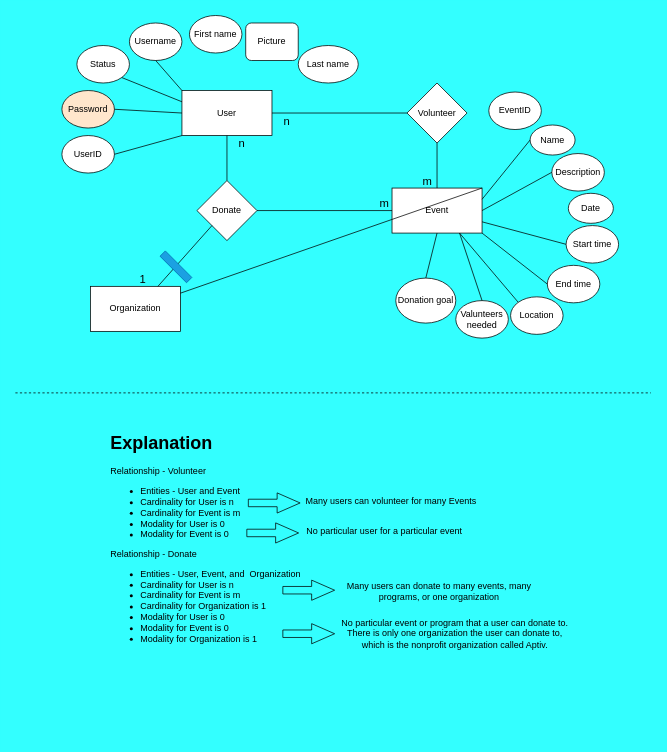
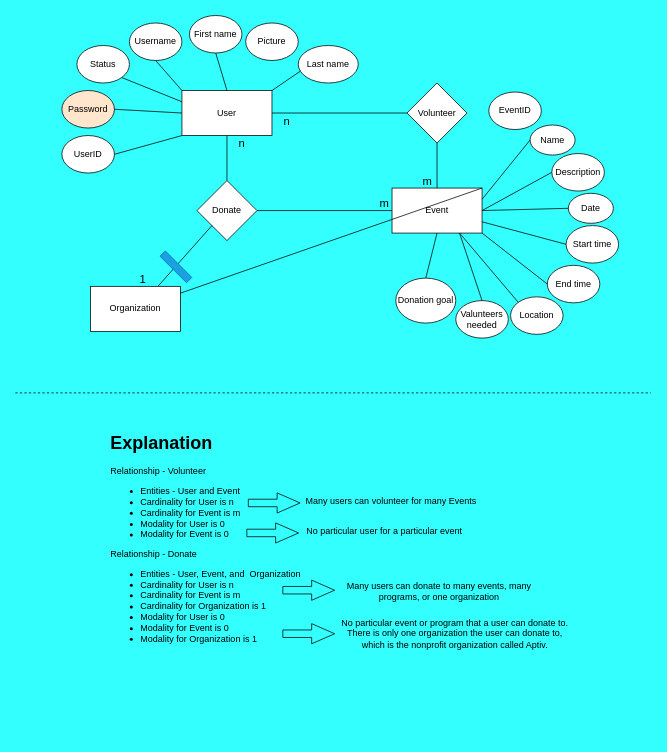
node "Picture": shape rounded rectangle -> ellipse
edge "First name" -- "User": added
edge "Last name" -- "User": added
edge "Date" -- "Event": added
